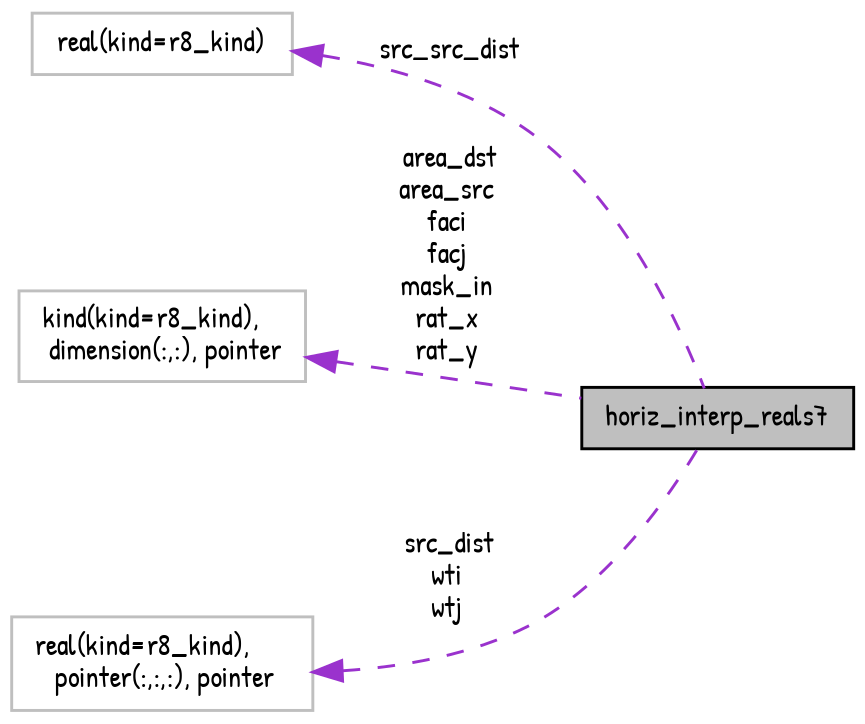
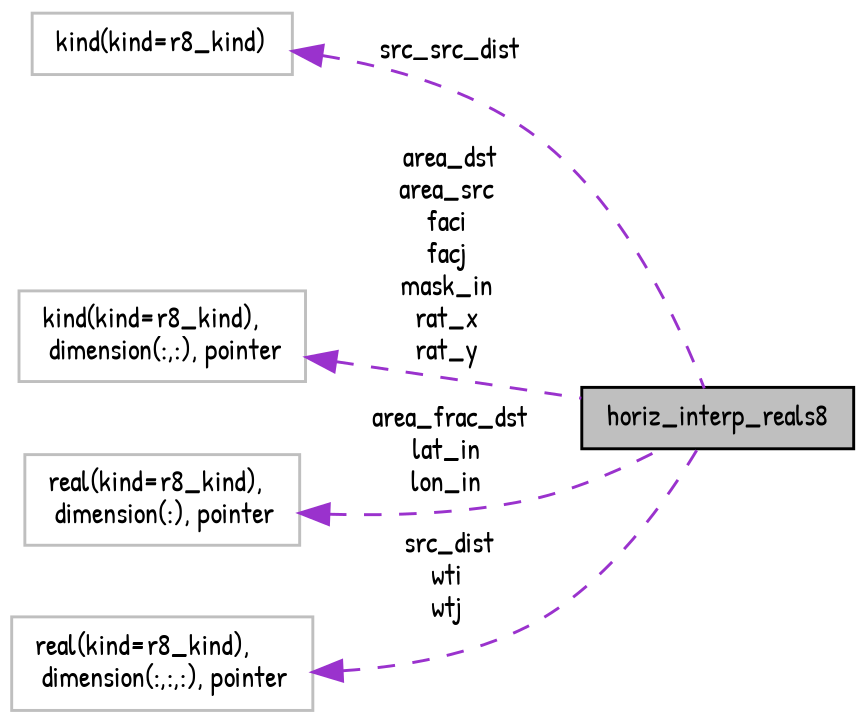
node "real(kind=r8_kind)": label "real(kind=r8_kind)" -> "kind(kind=r8_kind)"
node "horiz_interp_reals7": label "horiz_interp_reals7" -> "horiz_interp_reals8"
node "real(kind=r8_kind), dimension(:), pointer": added
node "real(kind=r8_kind), pointer(:,:,:), pointer": label "real(kind=r8_kind), pointer(:,:,:), pointer" -> "real(kind=r8_kind), dimension(:,:,:), pointer"
